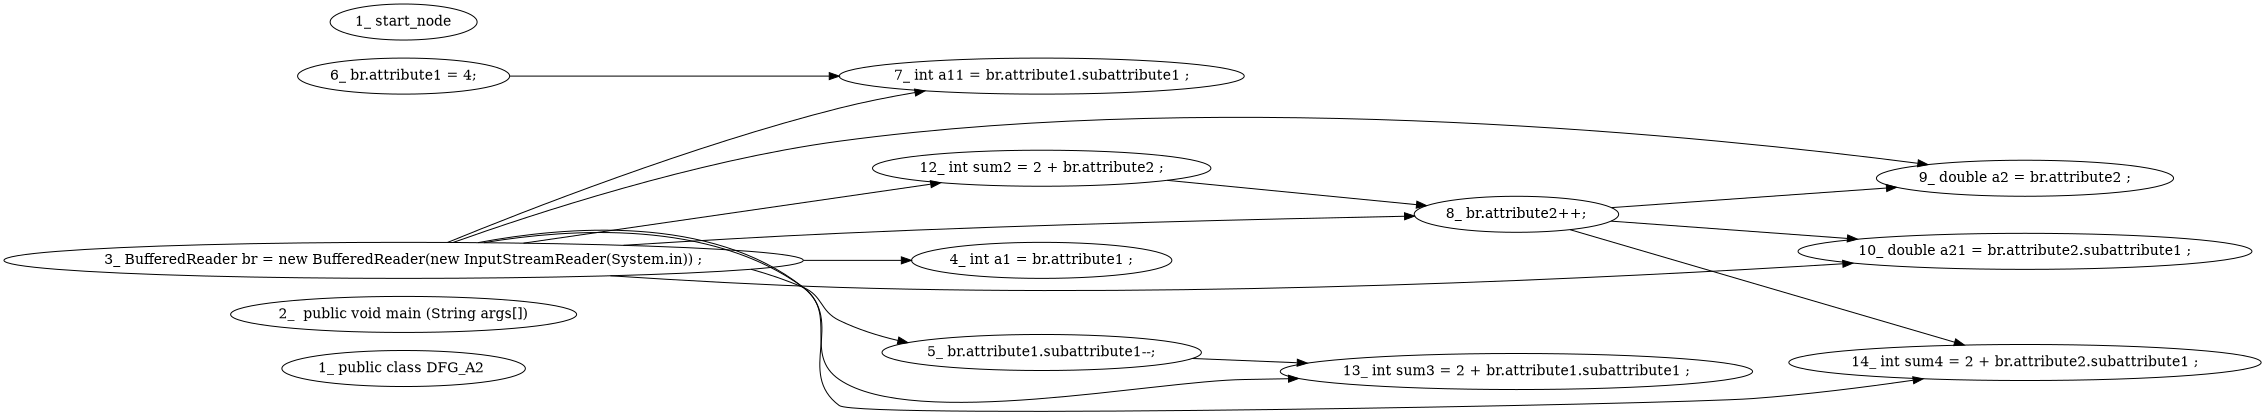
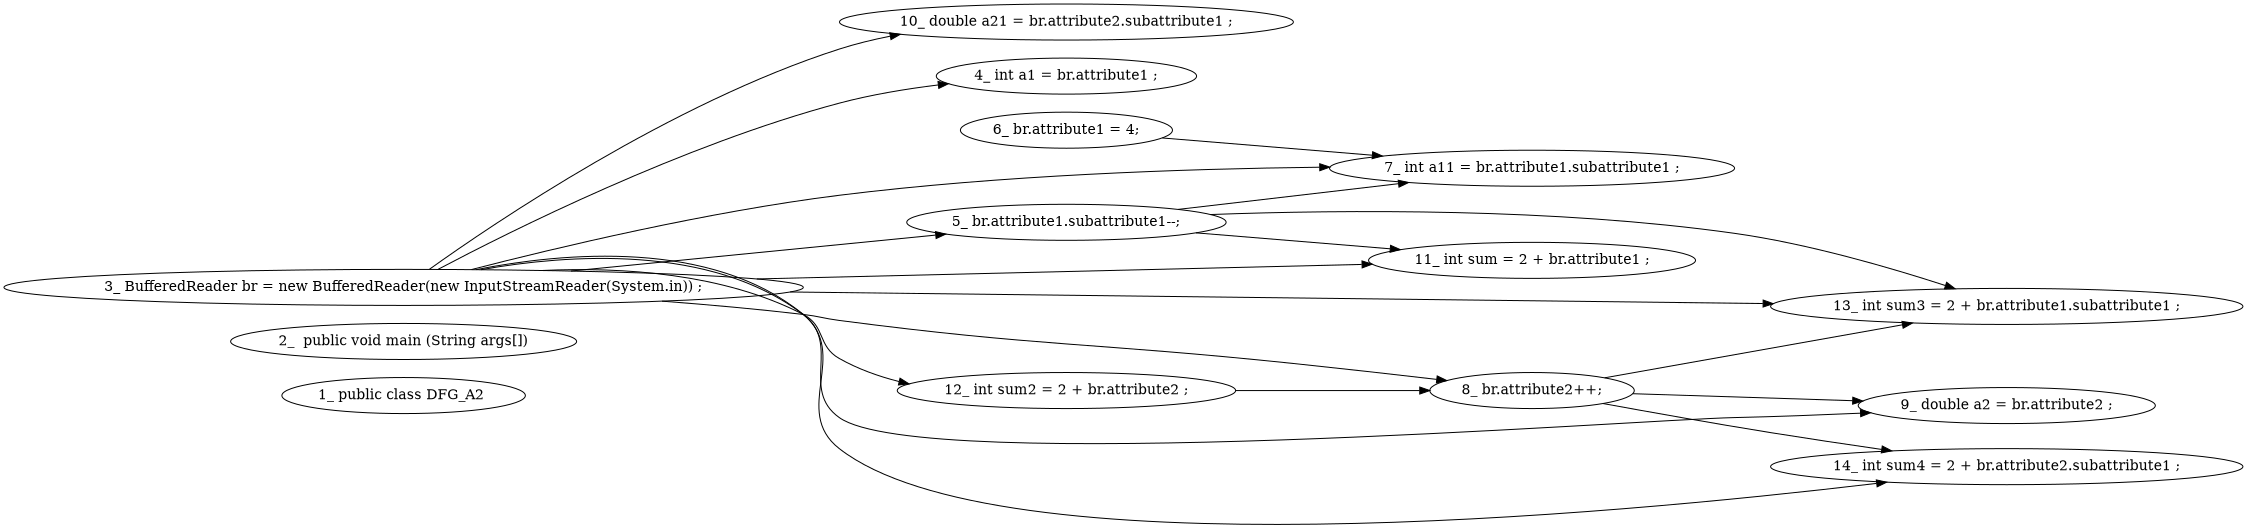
node "1_ start_node": removed
edge "5_ br.attribute1.subattribute1--;" -> "7_ int a11 = br.attribute1.subattribute1 ;": added
edge "8_ br.attribute2++;" -> "10_ double a21 = br.attribute2.subattribute1 ;": now "8_ br.attribute2++;" -> "13_ int sum3 = 2 + br.attribute1.subattribute1 ;"
node "11_ int sum = 2 + br.attribute1 ;": added
